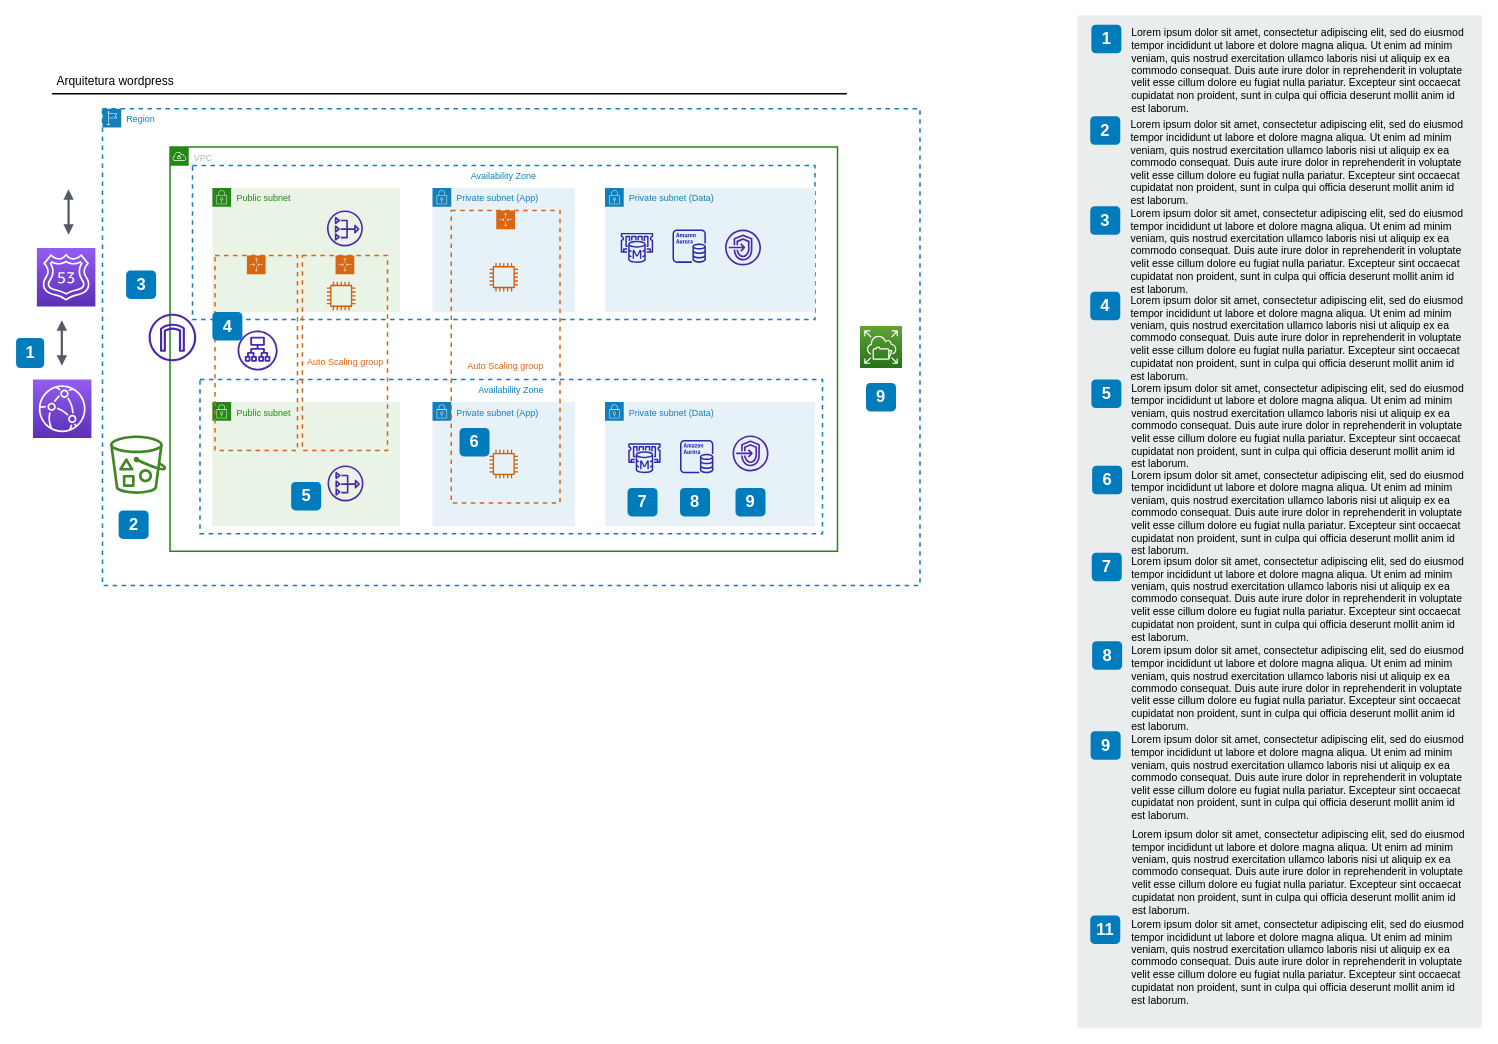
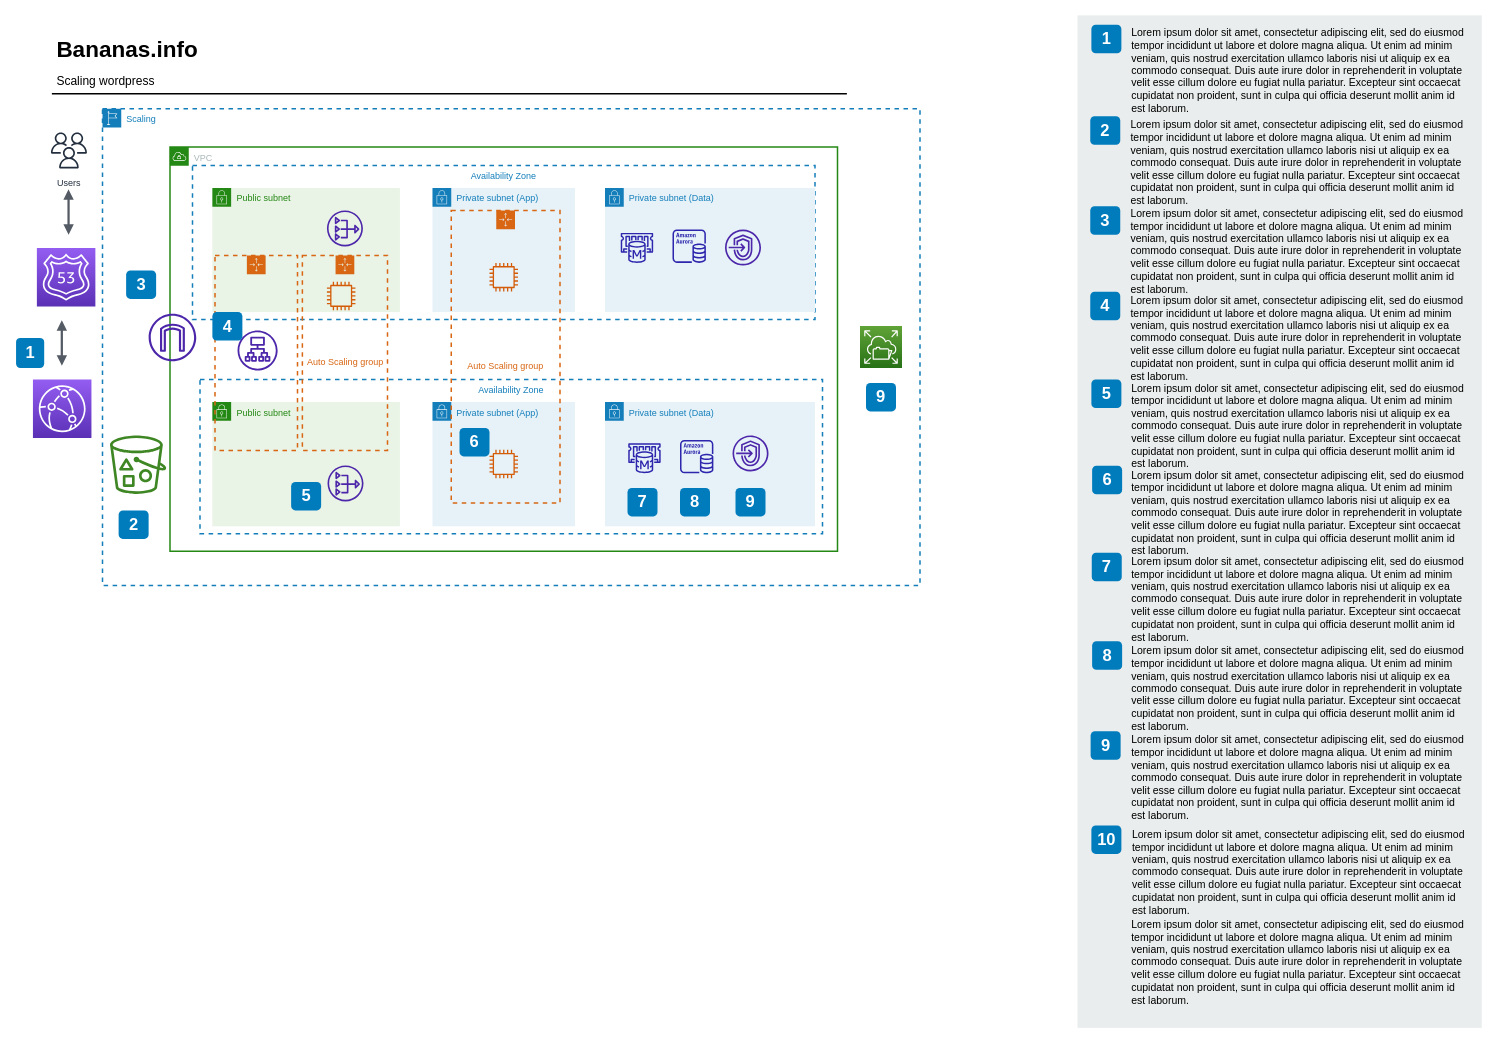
node "Bananas.info": added
node "Arquitetura wordpress": label "Arquitetura wordpress" -> "Scaling wordpress"
node "Region": label "Region" -> "Scaling"
node "Users": added
node "10": added
node "11": removed
